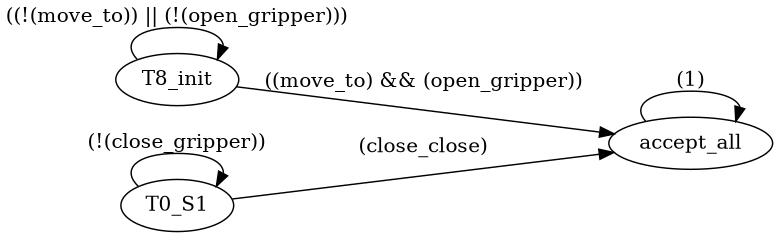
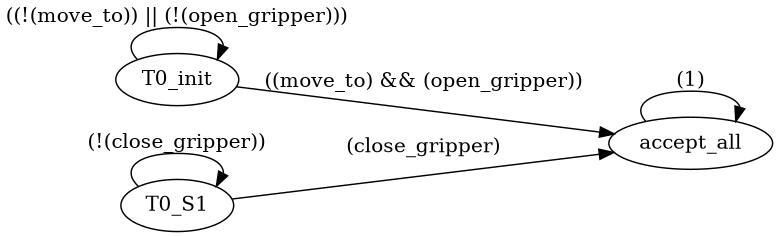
node "T8_init": label "T8_init" -> "T0_init"
edge "T0_S1" -> "accept_all": label "(close_close)" -> "(close_gripper)"
